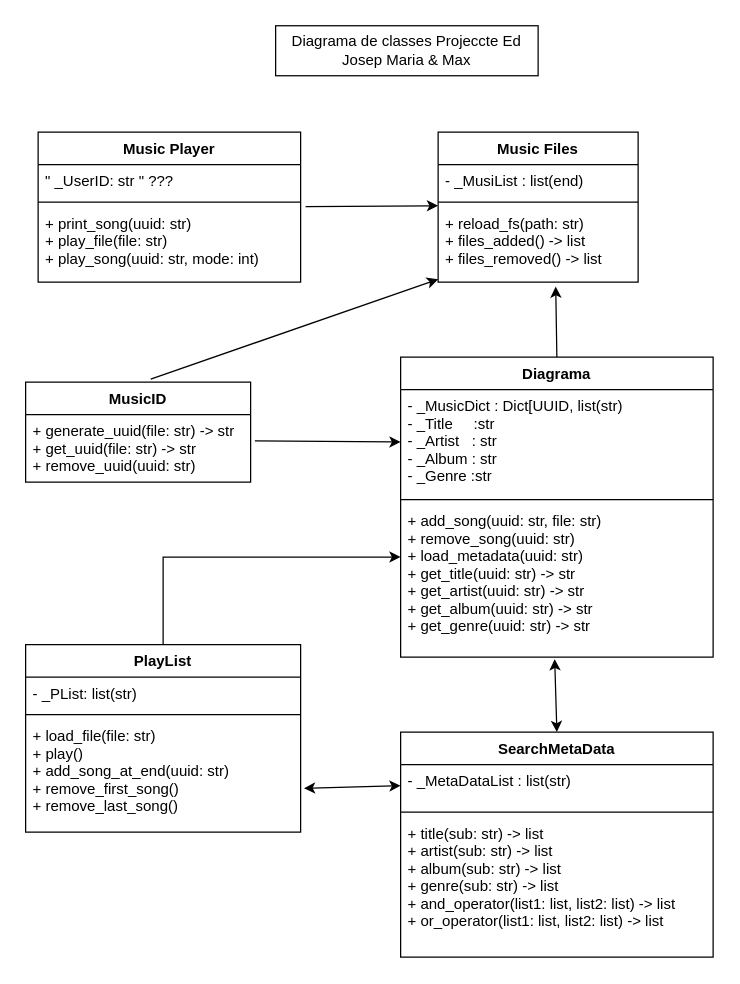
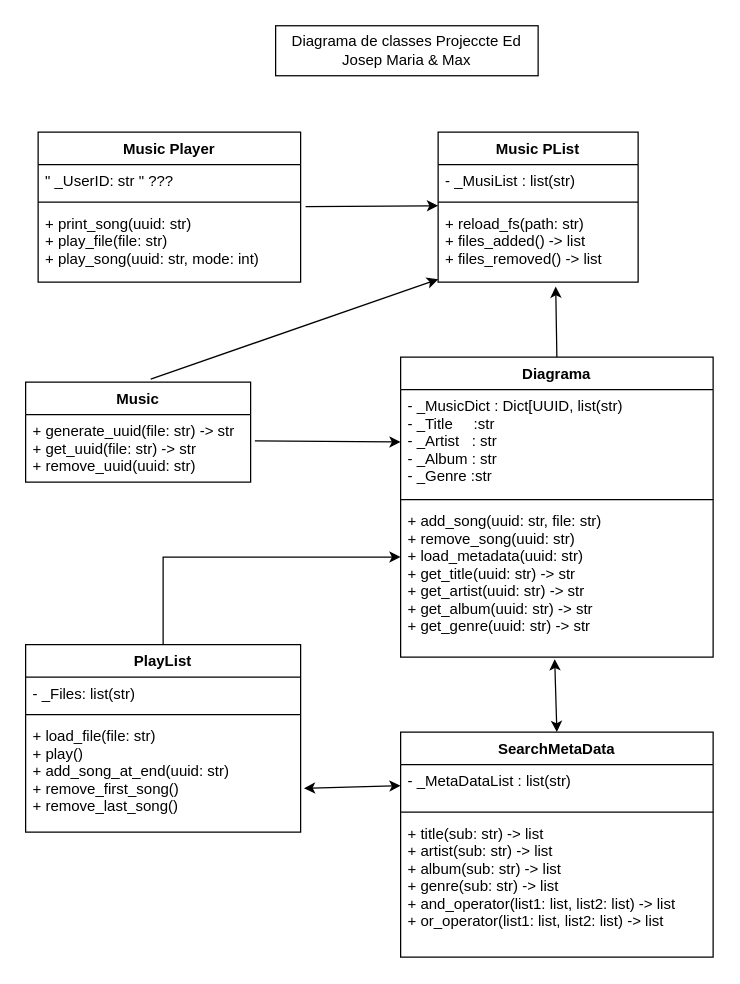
node "Music Files": label "Music Files" -> "Music PList"
node "- _MusiList : list(end)": label "- _MusiList : list(end)" -> "- _MusiList : list(str)"
node "MusicID": label "MusicID" -> "Music"
node "- _PList: list(str)": label "- _PList: list(str)" -> "- _Files: list(str)"
